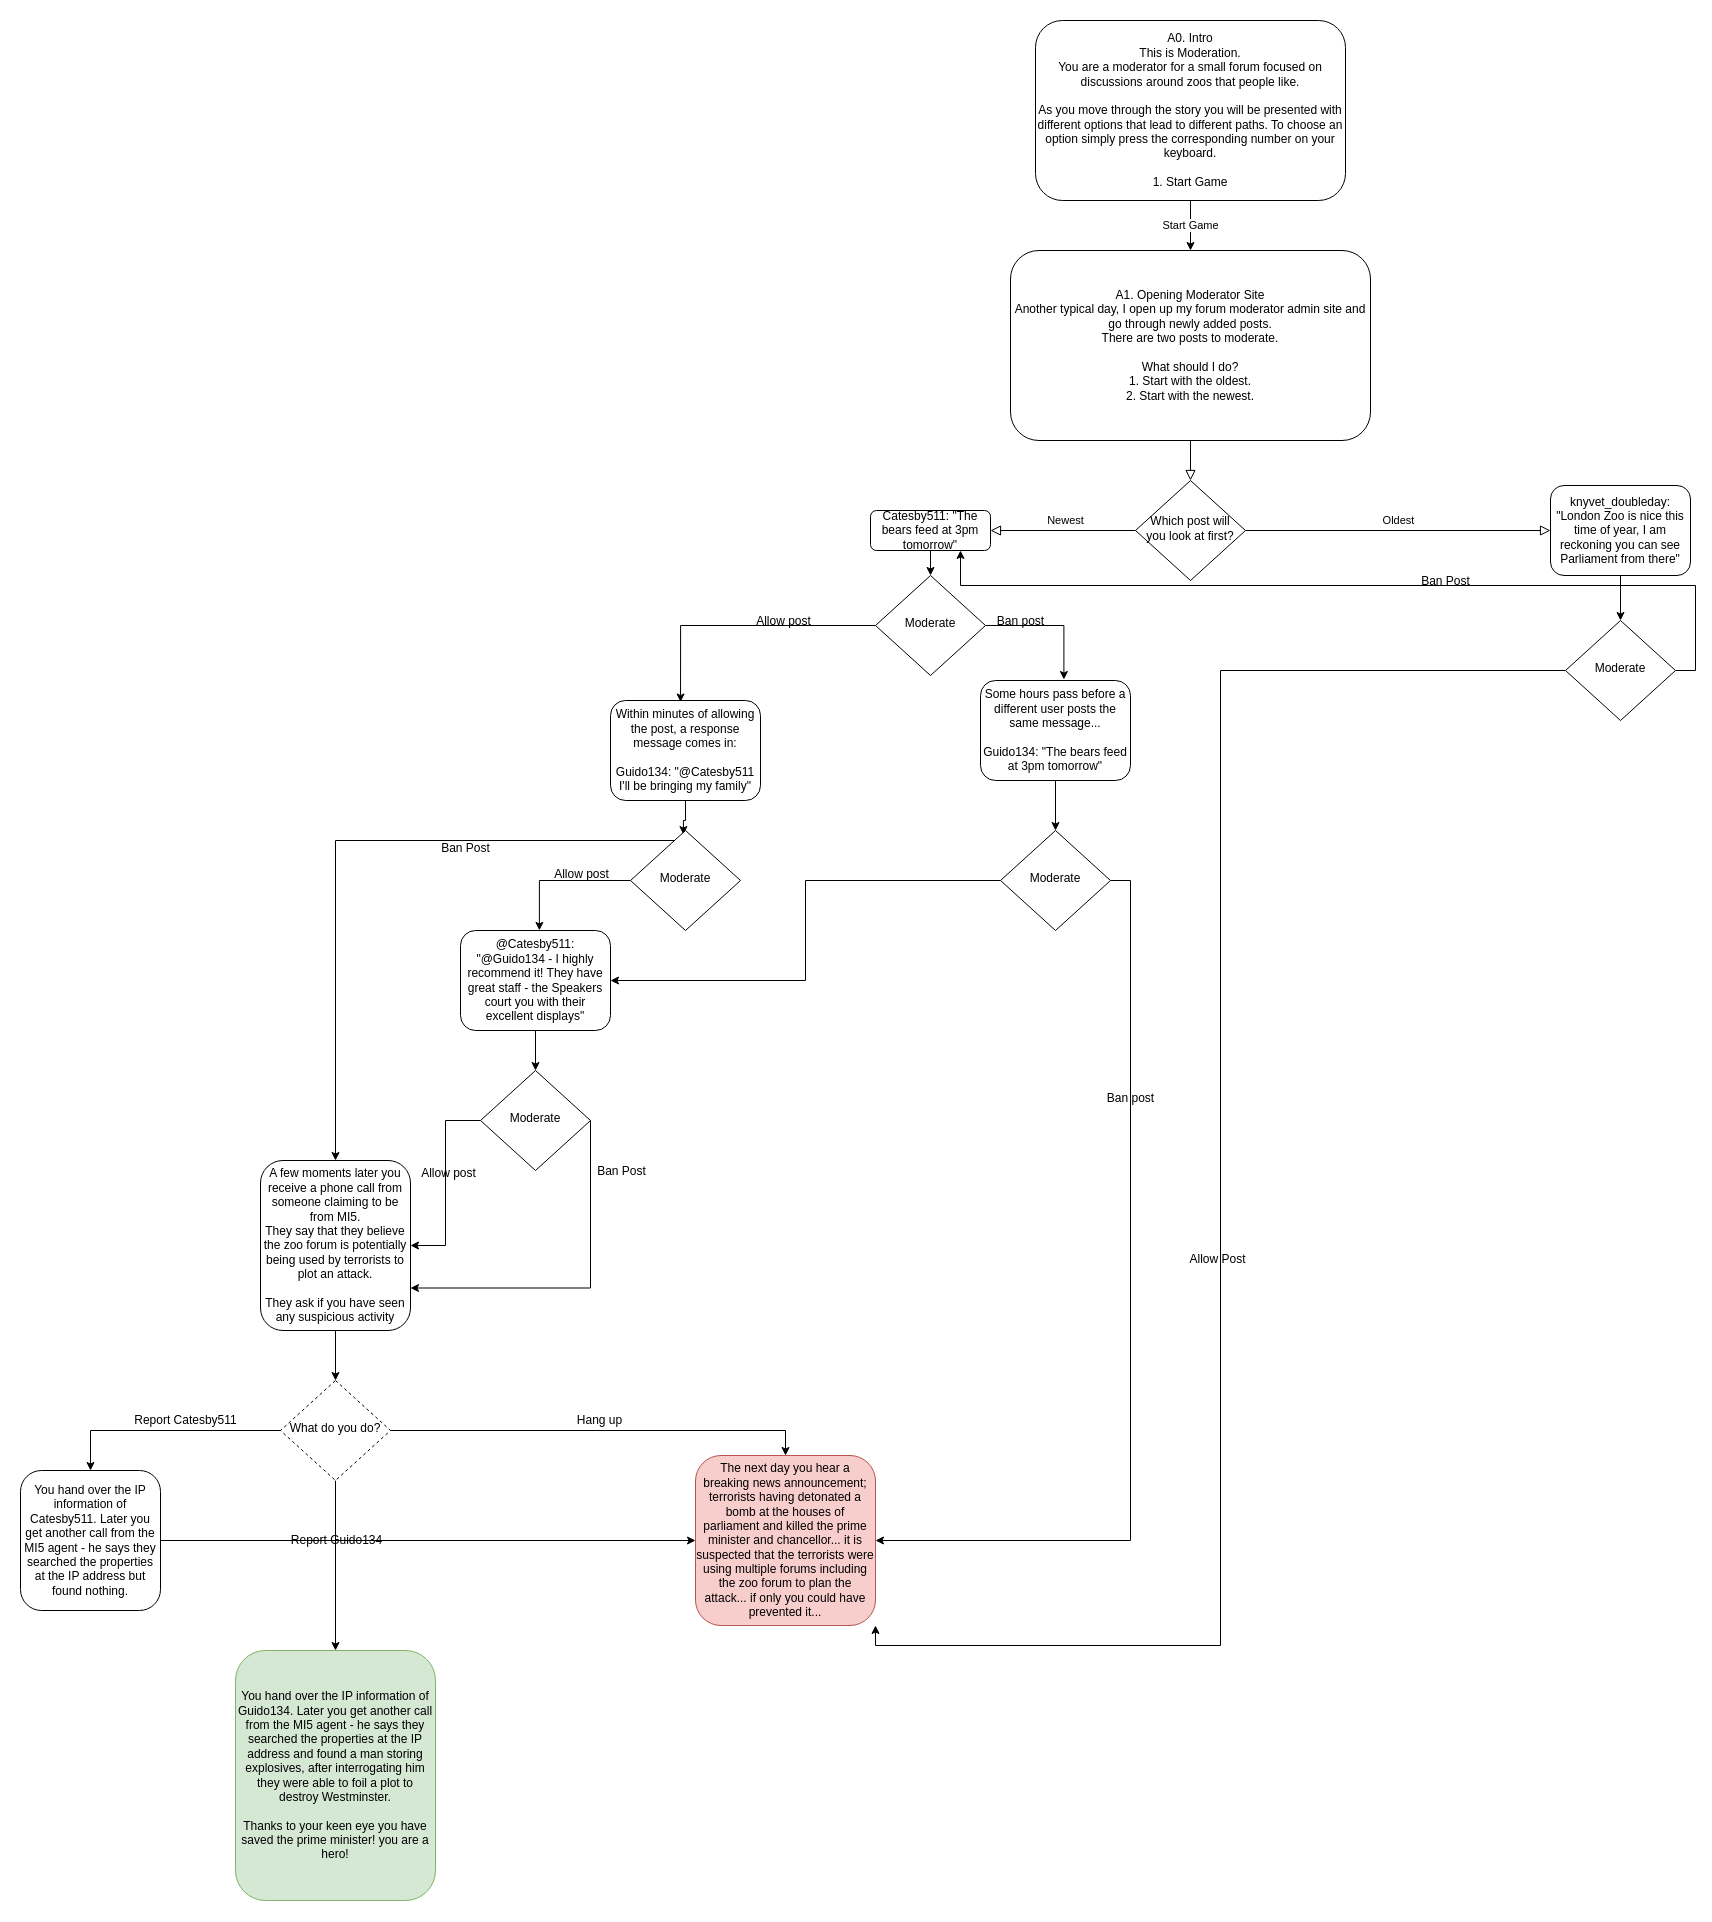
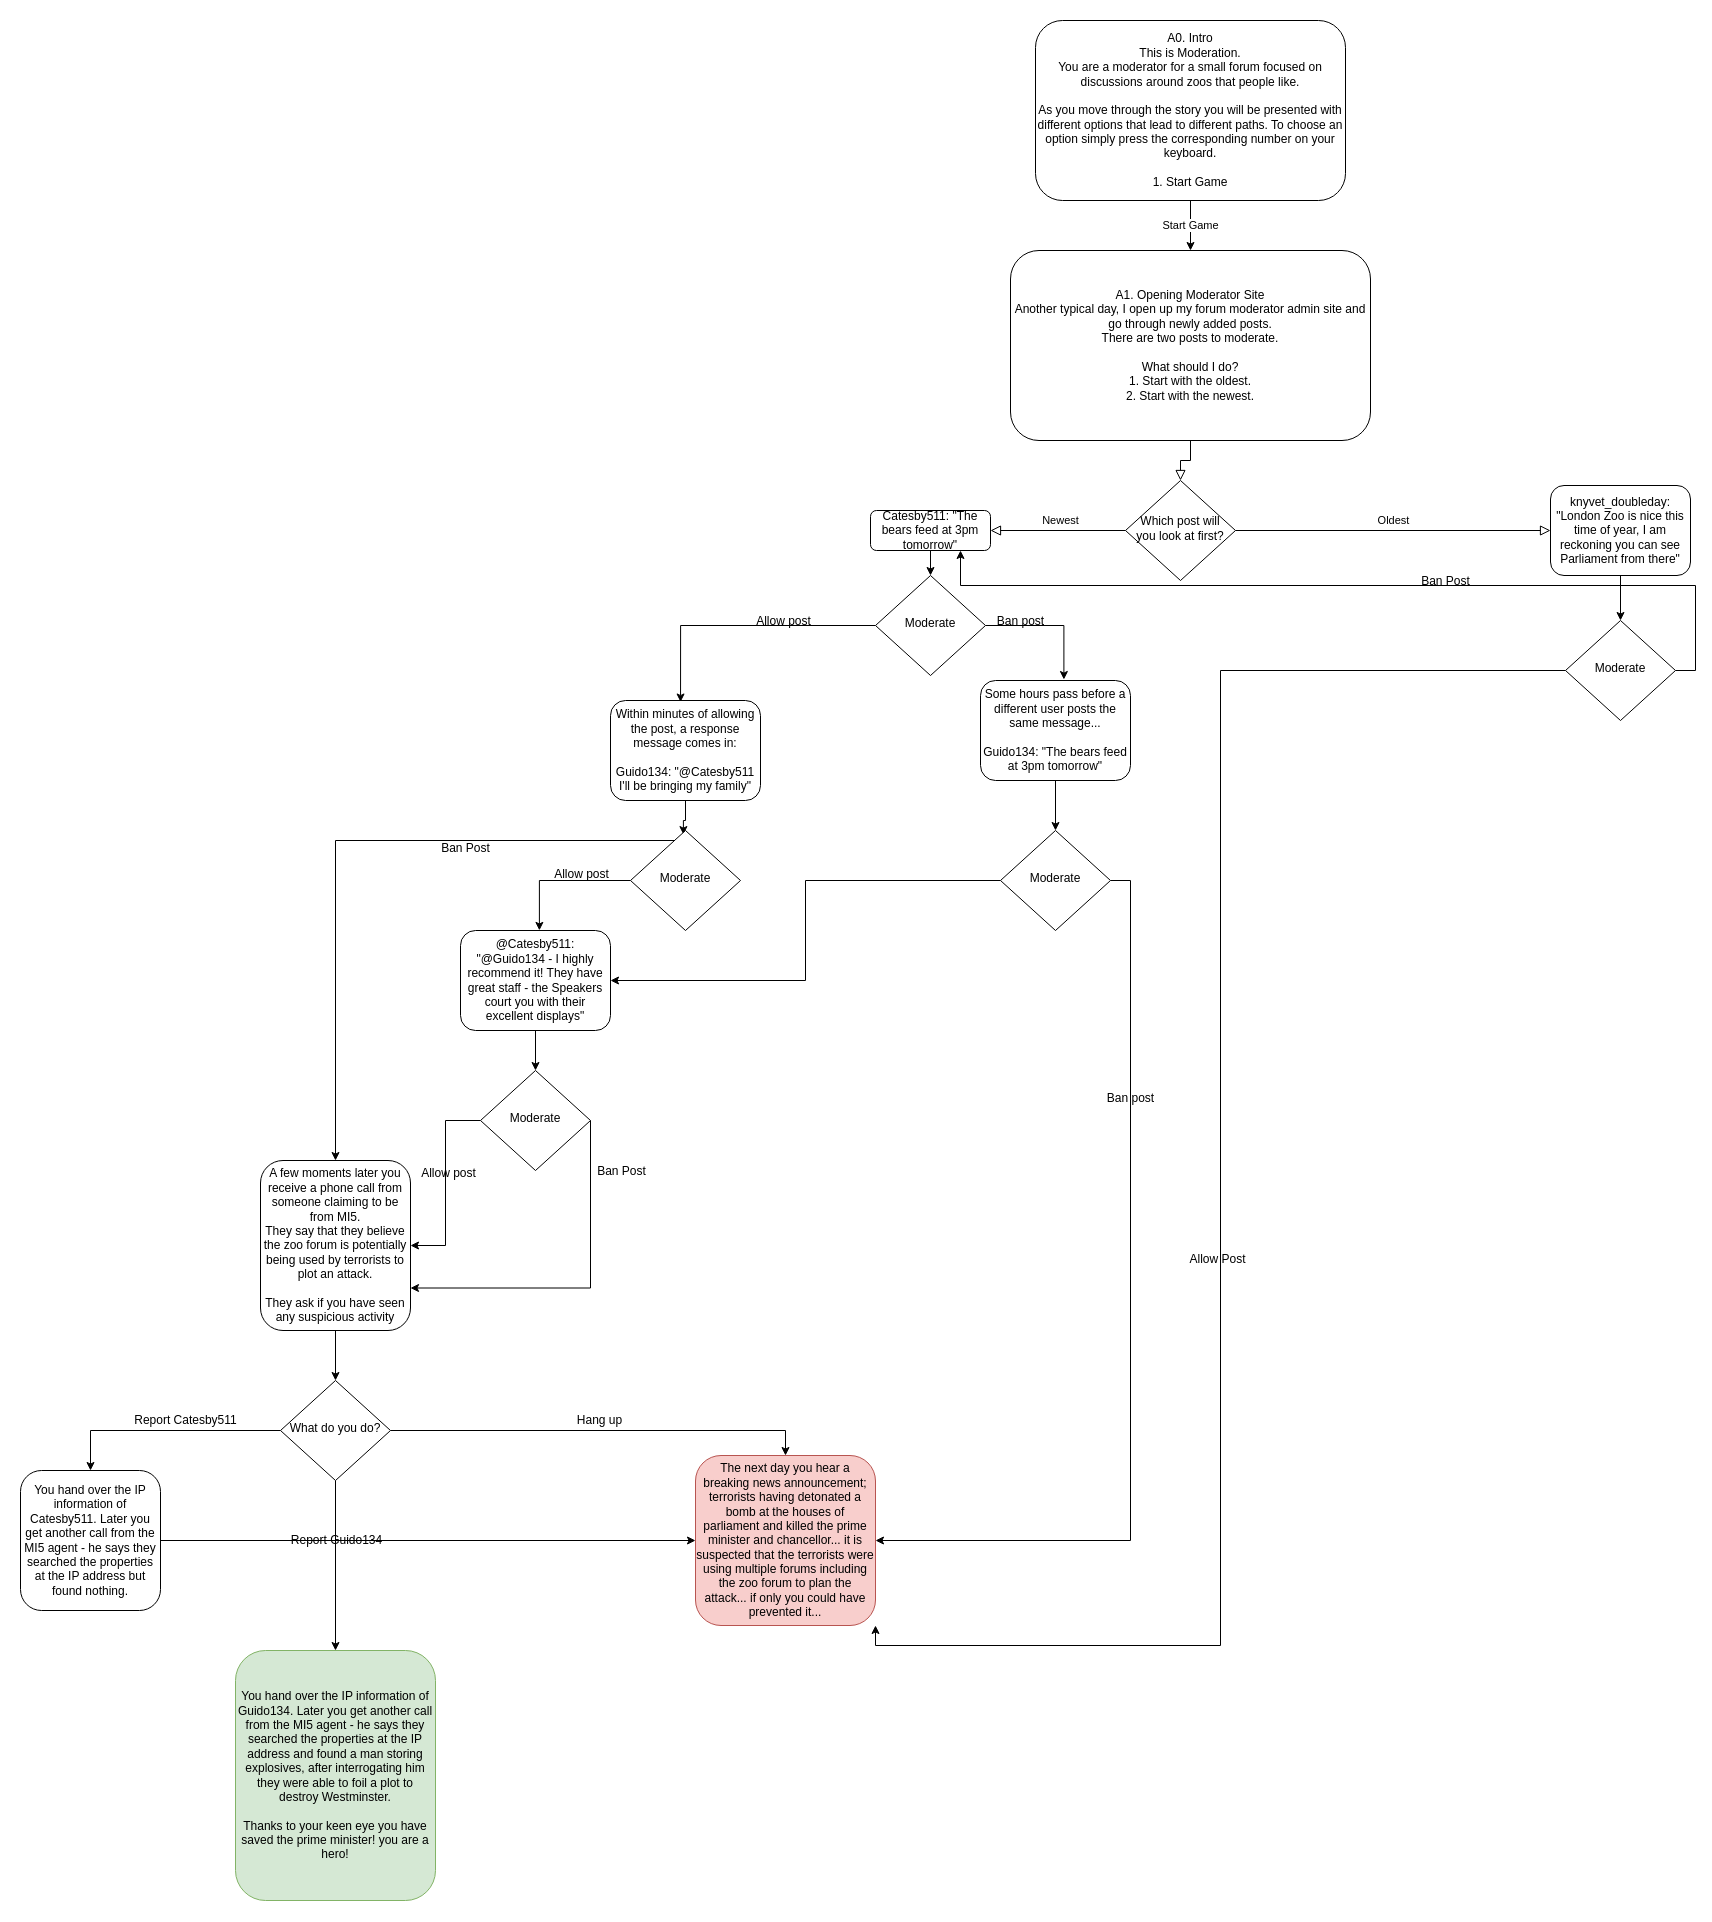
node "Which post will you look at first?": moved (1191, 531) -> (1181, 531)
node "What do you do?": style dashed -> solid
